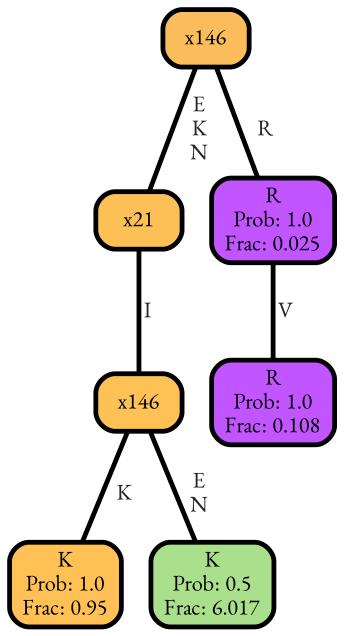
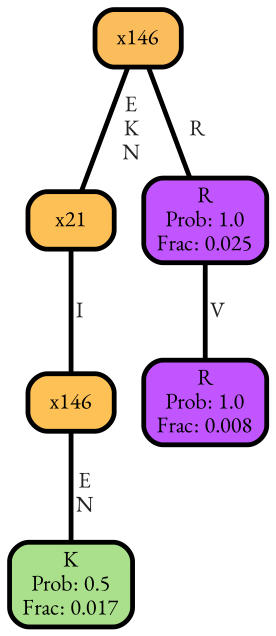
node "R Prob: 1.0 Frac: 0.108": label "R Prob: 1.0 Frac: 0.108" -> "R Prob: 1.0 Frac: 0.008"
node "K Prob: 1.0 Frac: 0.95": removed
node "K Prob: 0.5 Frac: 6.017": label "K Prob: 0.5 Frac: 6.017" -> "K Prob: 0.5 Frac: 0.017"
